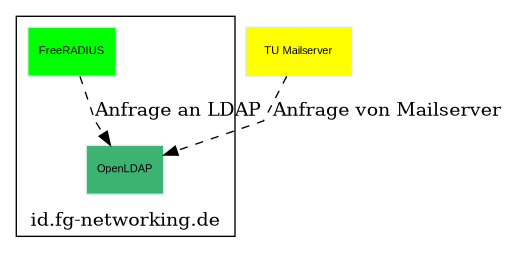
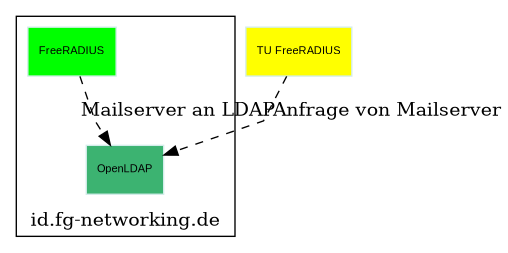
node "TU Mailserver": label "TU Mailserver" -> "TU FreeRADIUS"
edge "FreeRADIUS" -> "OpenLDAP": label "Anfrage an LDAP" -> "Mailserver an LDAP"
